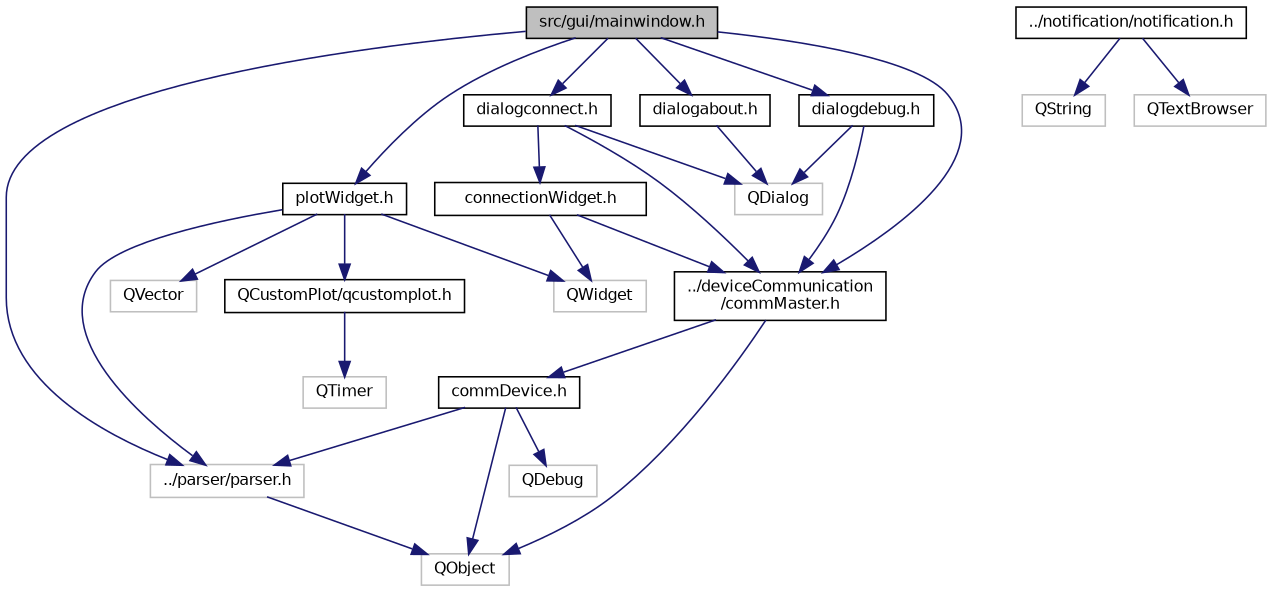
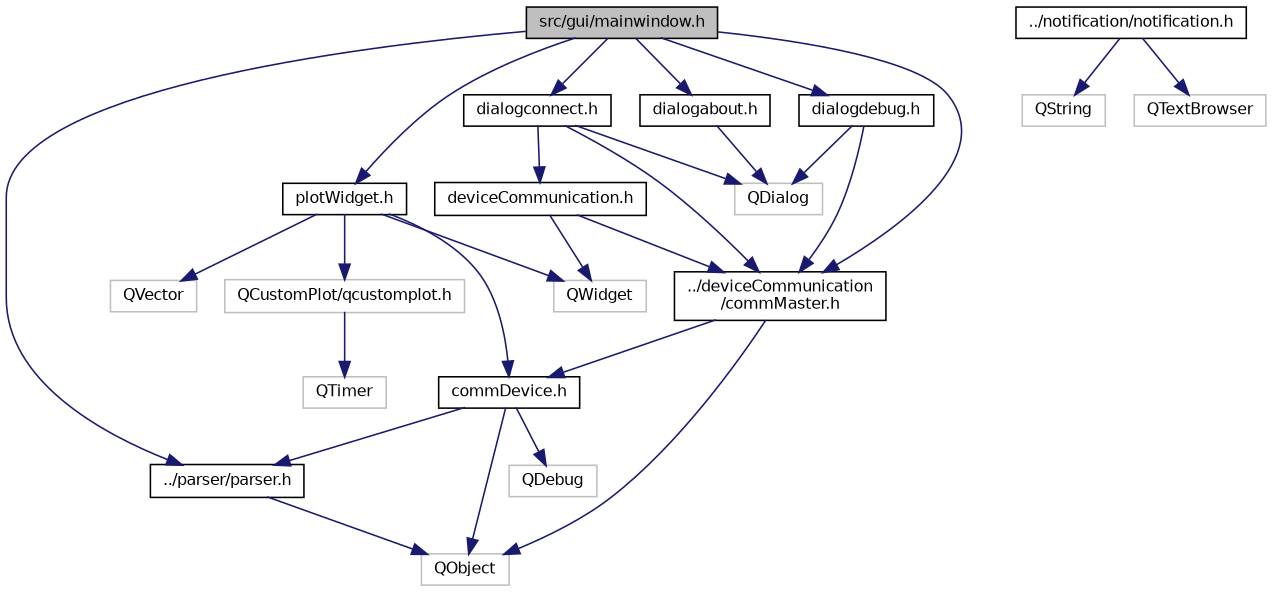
node "connectionWidget.h": label "connectionWidget.h" -> "deviceCommunication.h"
edge "plotWidget.h" -> "../parser/parser.h": now "plotWidget.h" -> "commDevice.h"
node "QCustomPlot/qcustomplot.h": color black -> grey75
node "../parser/parser.h": color grey75 -> black
